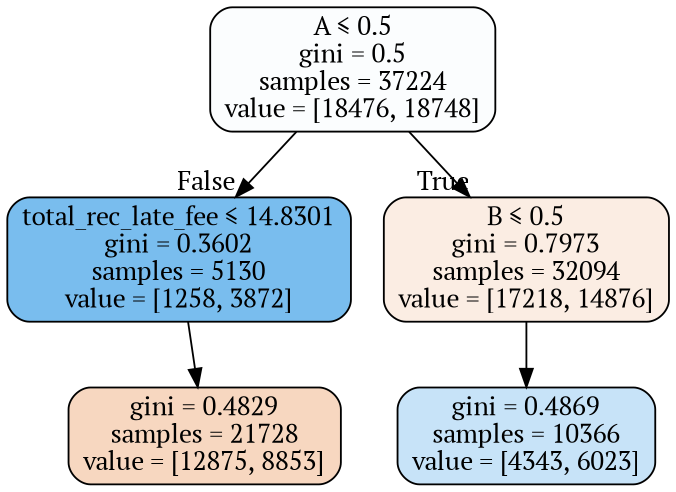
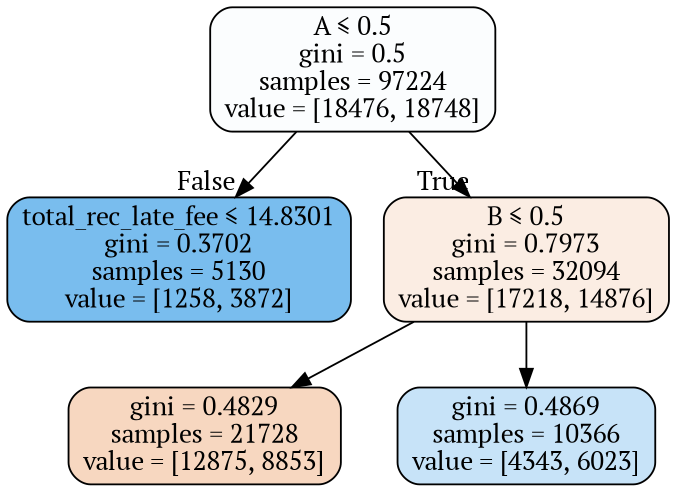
node "A ≤ 0.5": text "samples = 37224" -> "samples = 97224"
node "total_rec_late_fee ≤ 14.8301": text "gini = 0.3602" -> "gini = 0.3702"
edge "total_rec_late_fee ≤ 14.8301" -> "gini = 0.4829": now "B ≤ 0.5" -> "gini = 0.4829"
